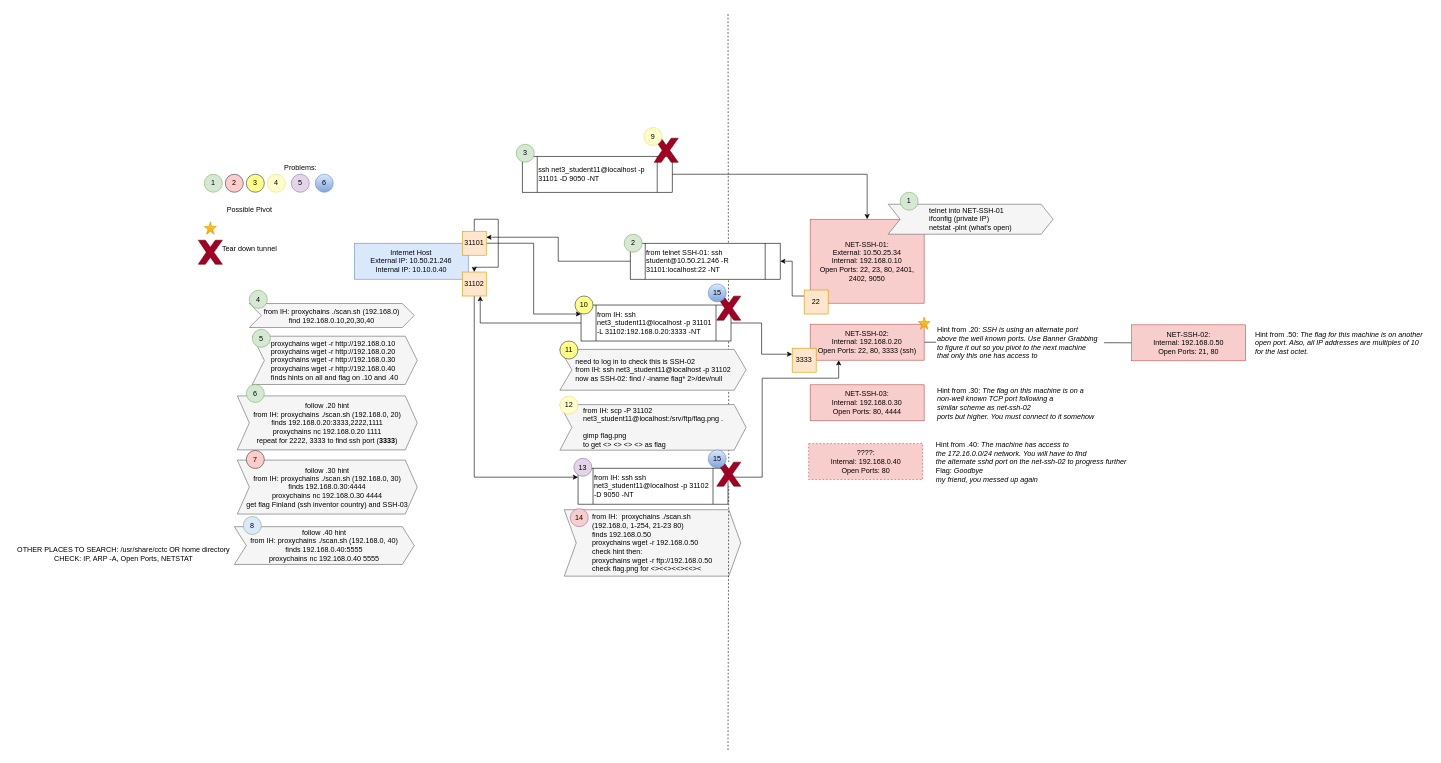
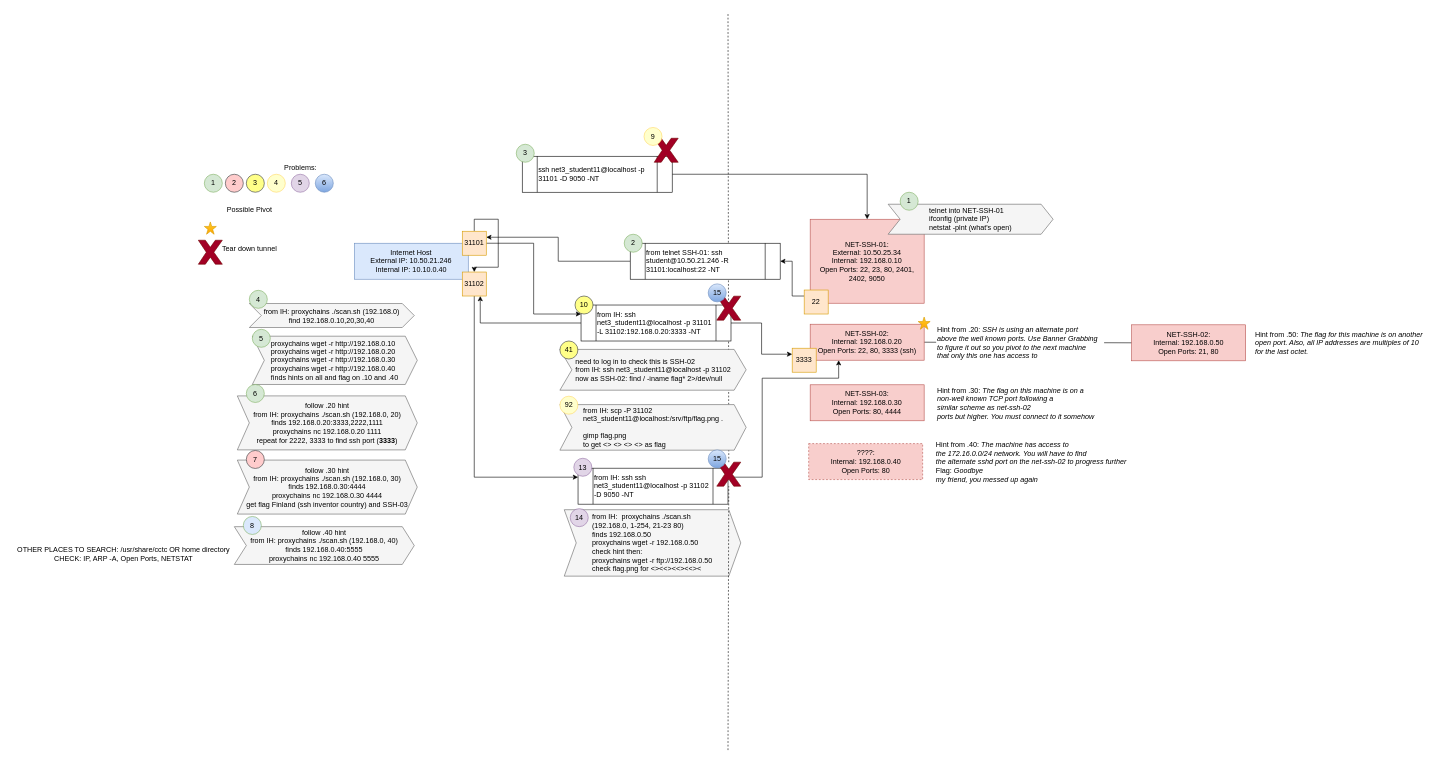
node "11": label "11" -> "41"
node "12": label "12" -> "92"
node "14": fillcolor #f8cecc -> #e1d5e7
